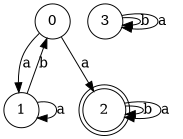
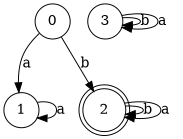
edge "0" -> "2": label "a" -> "b"
edge "1" -> "0": removed, label "b"
